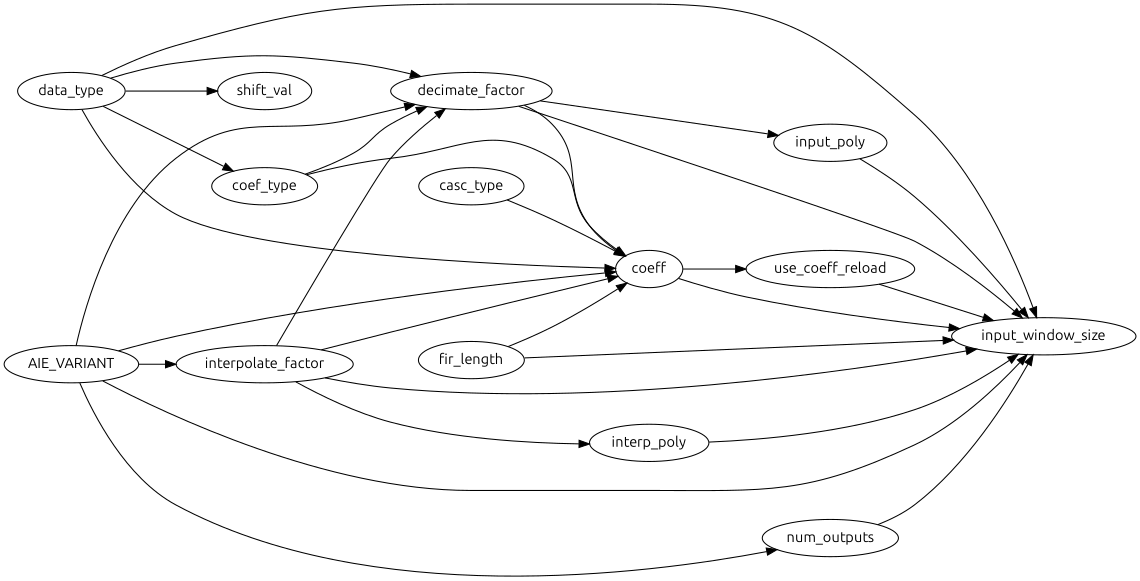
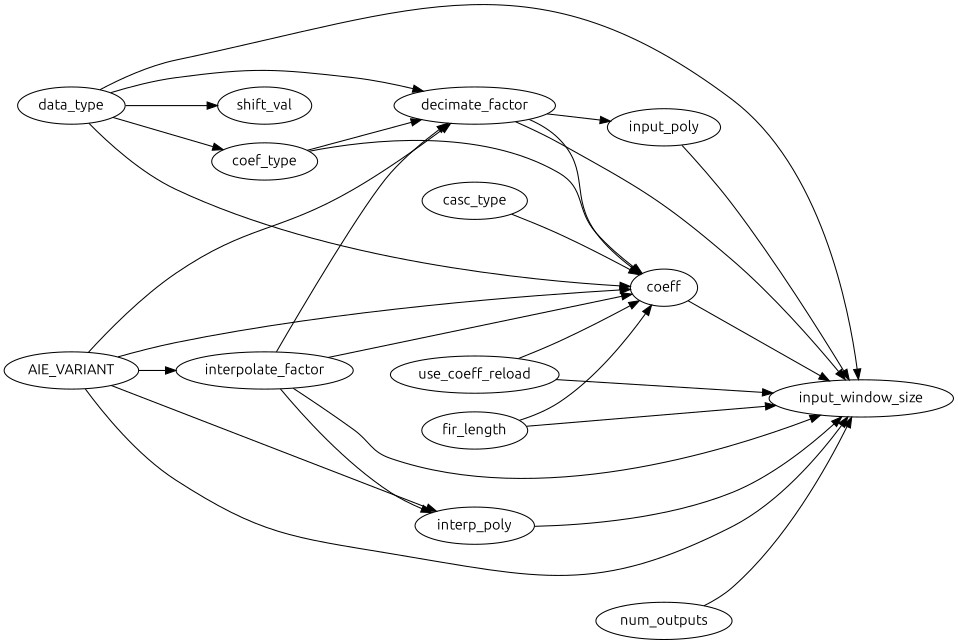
edge "coeff" -> "use_coeff_reload": reversed
edge "AIE_VARIANT" -> "num_outputs": now "AIE_VARIANT" -> "interp_poly"
